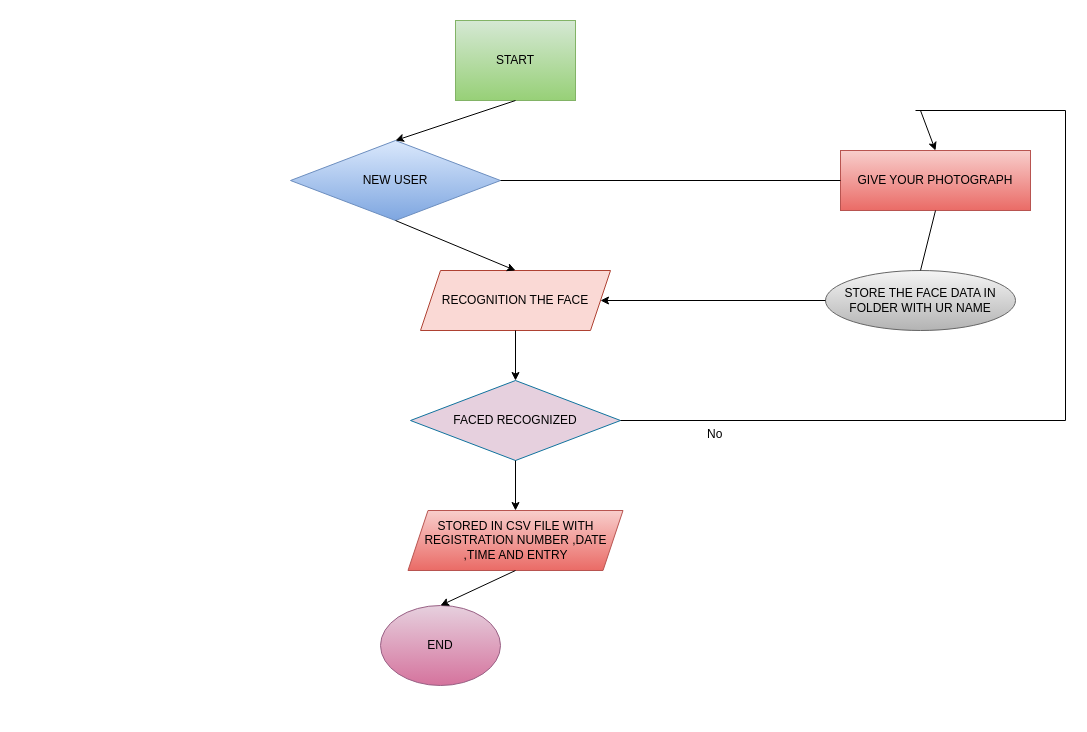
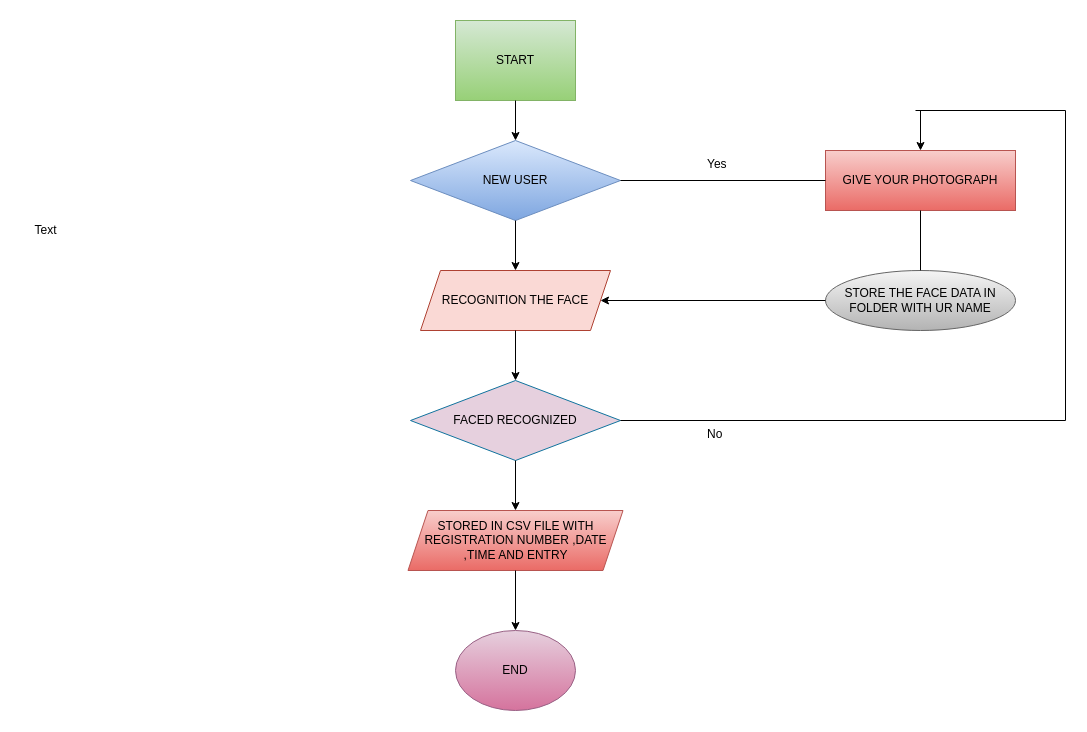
node "Yes": added
node "NEW USER": moved (396, 181) -> (516, 181)
node "GIVE YOUR PHOTOGRAPH": moved (936, 181) -> (921, 181)
node "Text": added
node "END": moved (441, 646) -> (516, 671)
